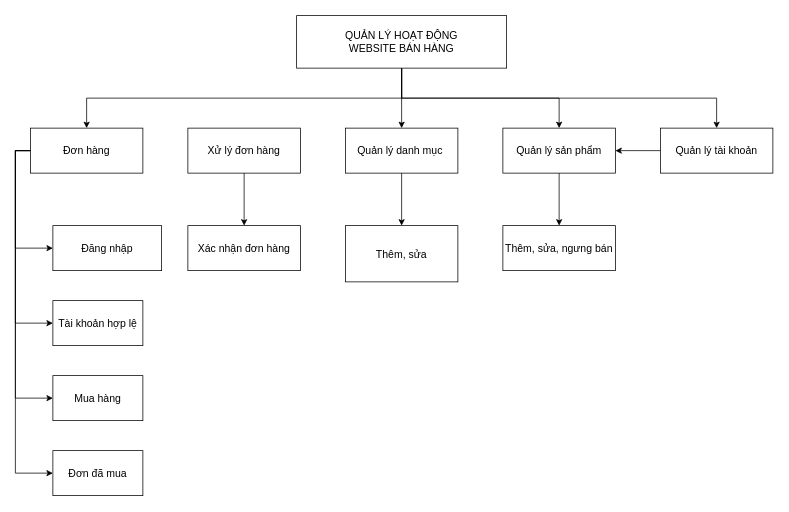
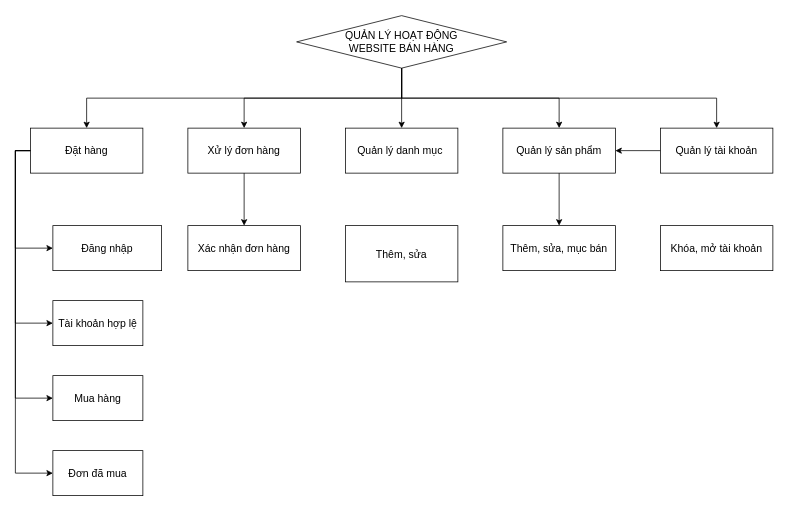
node "QUẢN LÝ HOẠT ĐỘNG WEBSITE BÁN HÀNG": shape rectangle -> diamond
edge "QUẢN LÝ HOẠT ĐỘNG WEBSITE BÁN HÀNG" -> "Xử lý đơn hàng": added
node "Đơn hàng": label "Đơn hàng" -> "Đặt hàng"
edge "Quản lý danh mục" -> "Thêm, sửa": removed
node "Thêm, sửa, ngưng bán": label "Thêm, sửa, ngưng bán" -> "Thêm, sửa, mục bán"
node "Khóa, mở tài khoản": added
